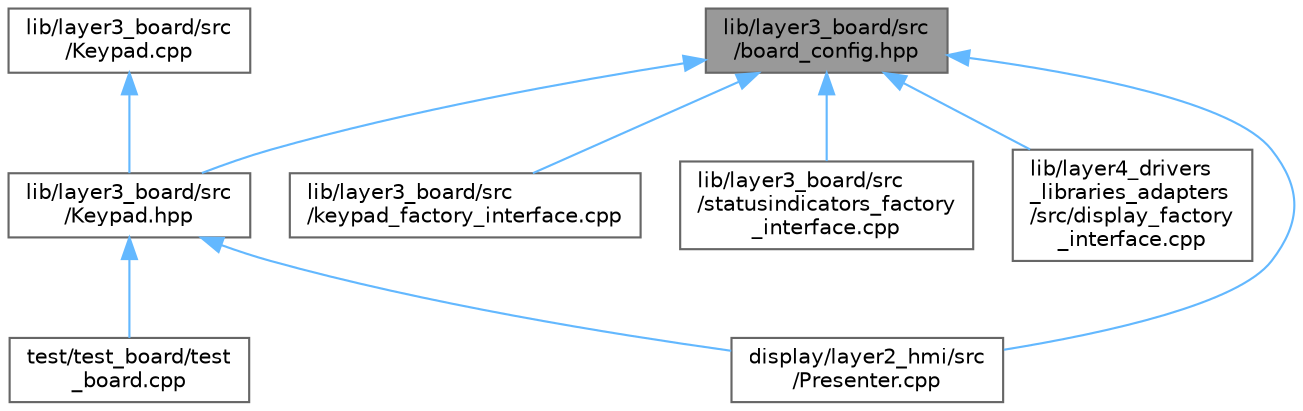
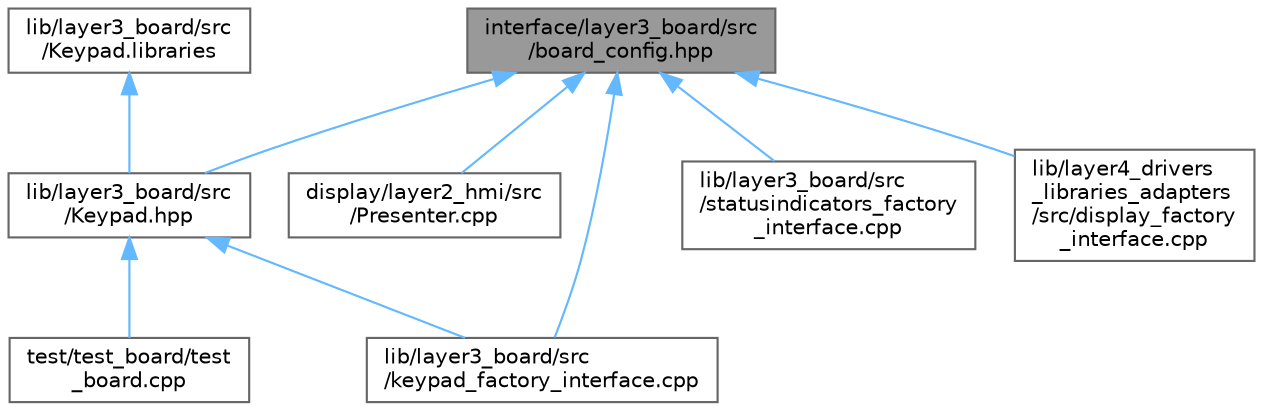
node "lib/layer3_board/src /Keypad.cpp": label "lib/layer3_board/src /Keypad.cpp" -> "lib/layer3_board/src /Keypad.libraries"
node "lib/layer3_board/src /board_config.hpp": label "lib/layer3_board/src /board_config.hpp" -> "interface/layer3_board/src /board_config.hpp"
edge "display/layer2_hmi/src /Presenter.cpp" -> "lib/layer3_board/src /Keypad.hpp": now "lib/layer3_board/src /keypad_factory_interface.cpp" -> "lib/layer3_board/src /Keypad.hpp"
